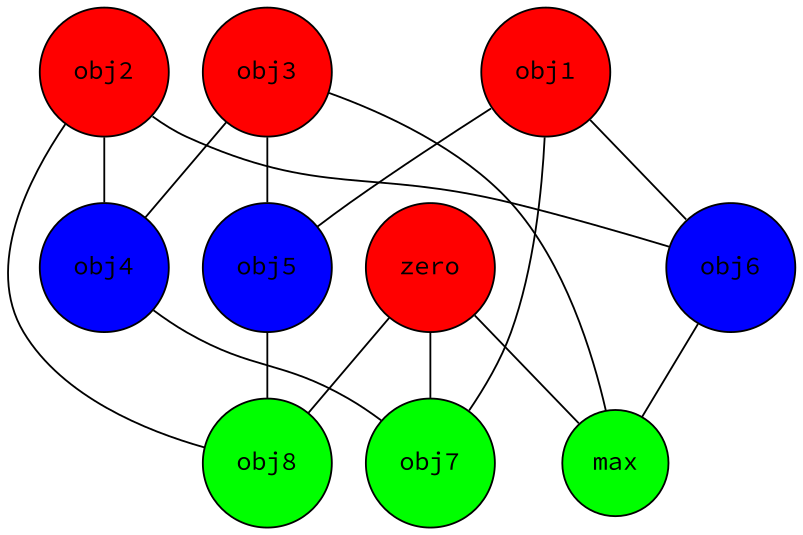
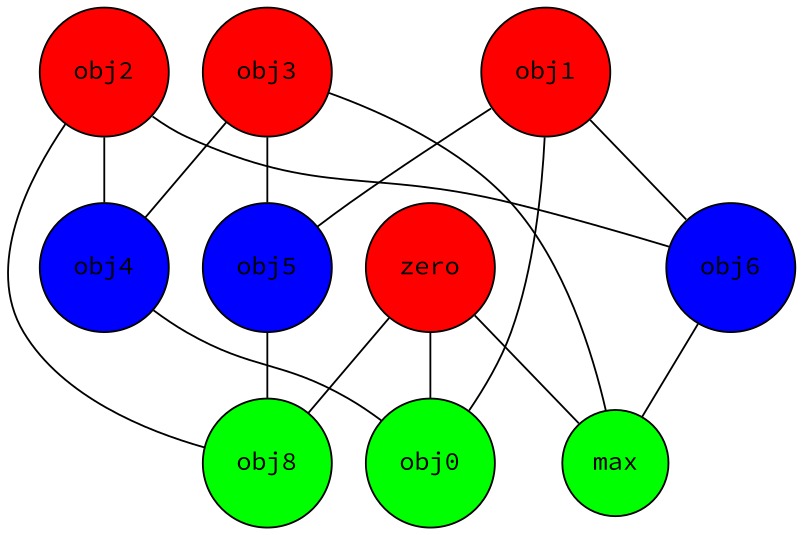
node "obj7": label "obj7" -> "obj0"
